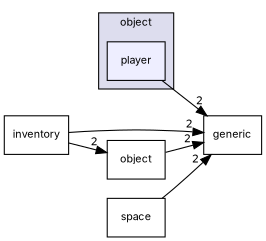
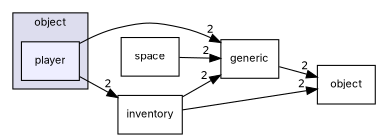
edge "player" -> "inventory": added
edge "object" -> "generic": reversed
